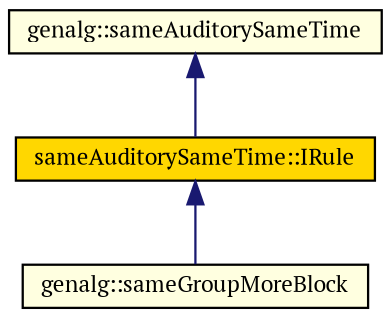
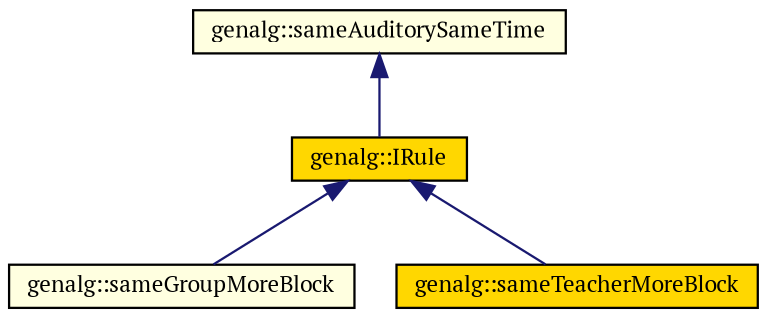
node "sameAuditorySameTime::IRule": label "sameAuditorySameTime::IRule" -> "genalg::IRule"
node "genalg::sameTeacherMoreBlock": added
